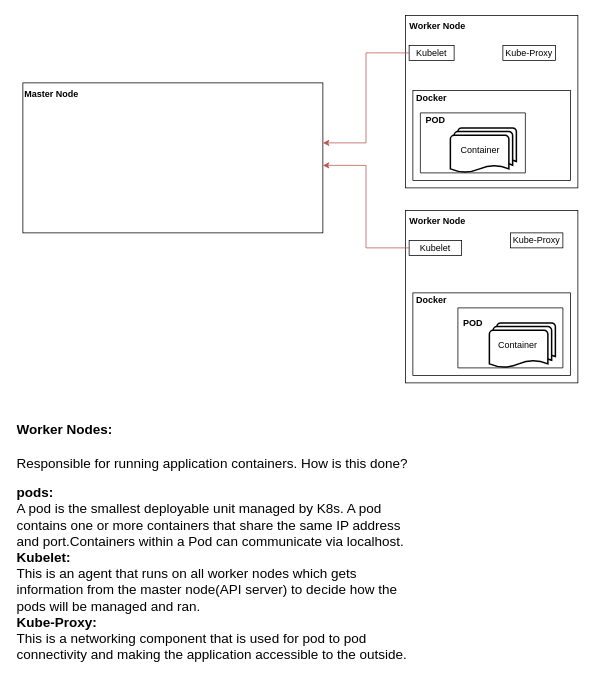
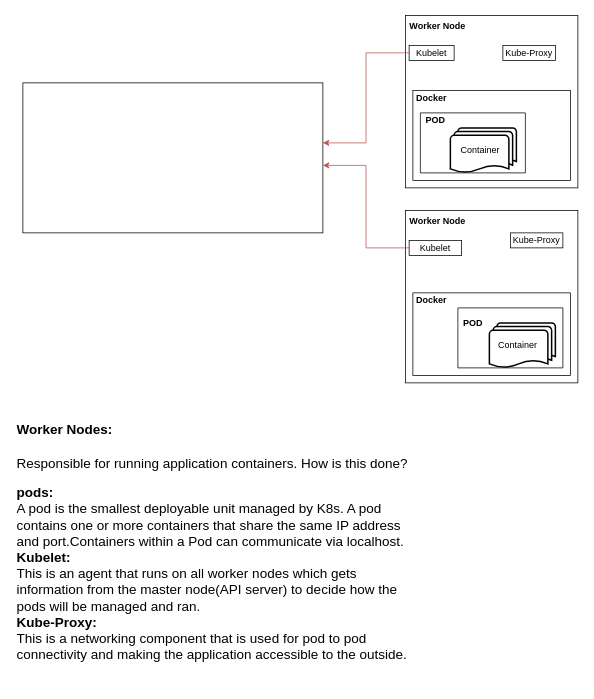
node "Master Node": removed
